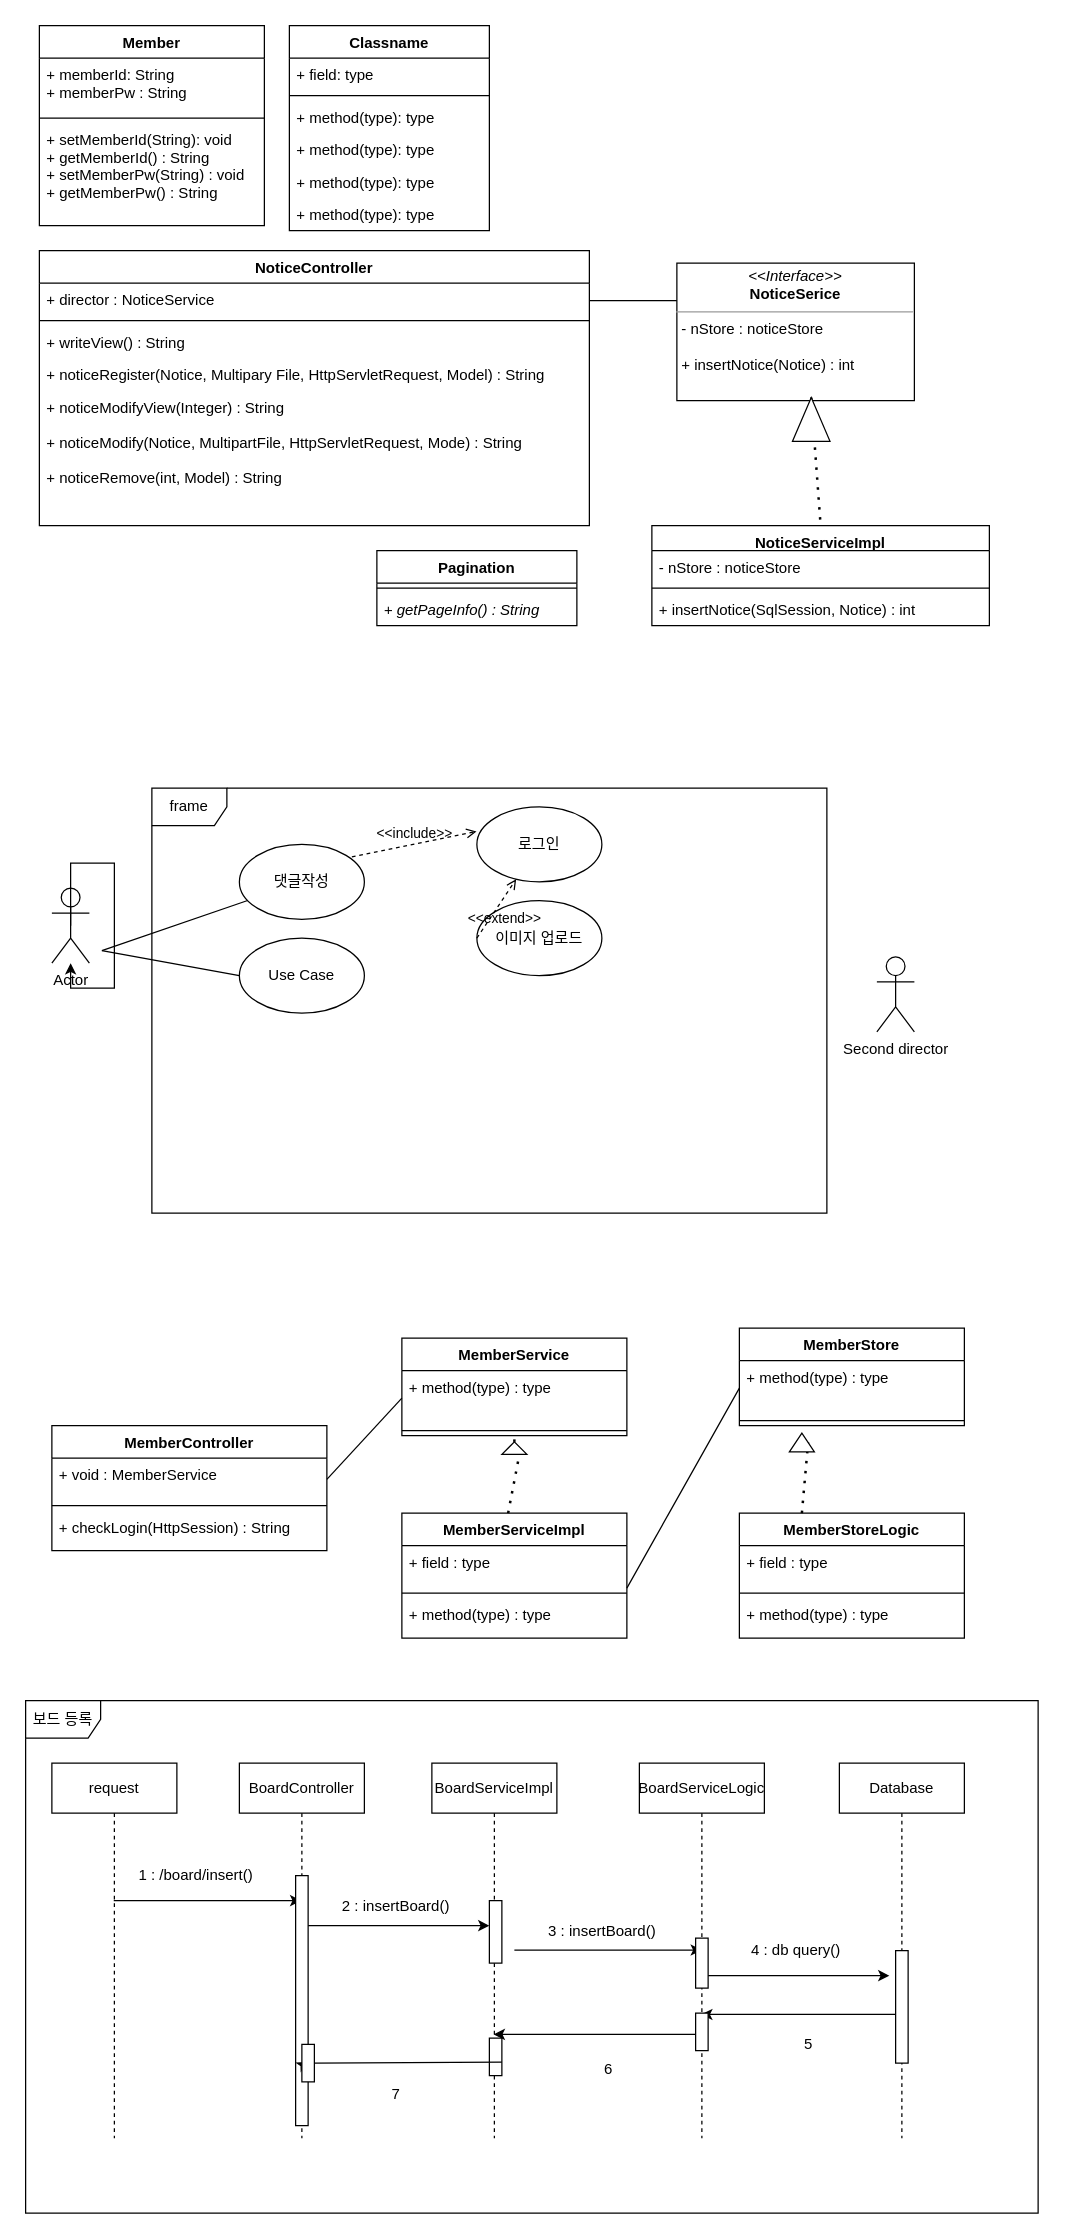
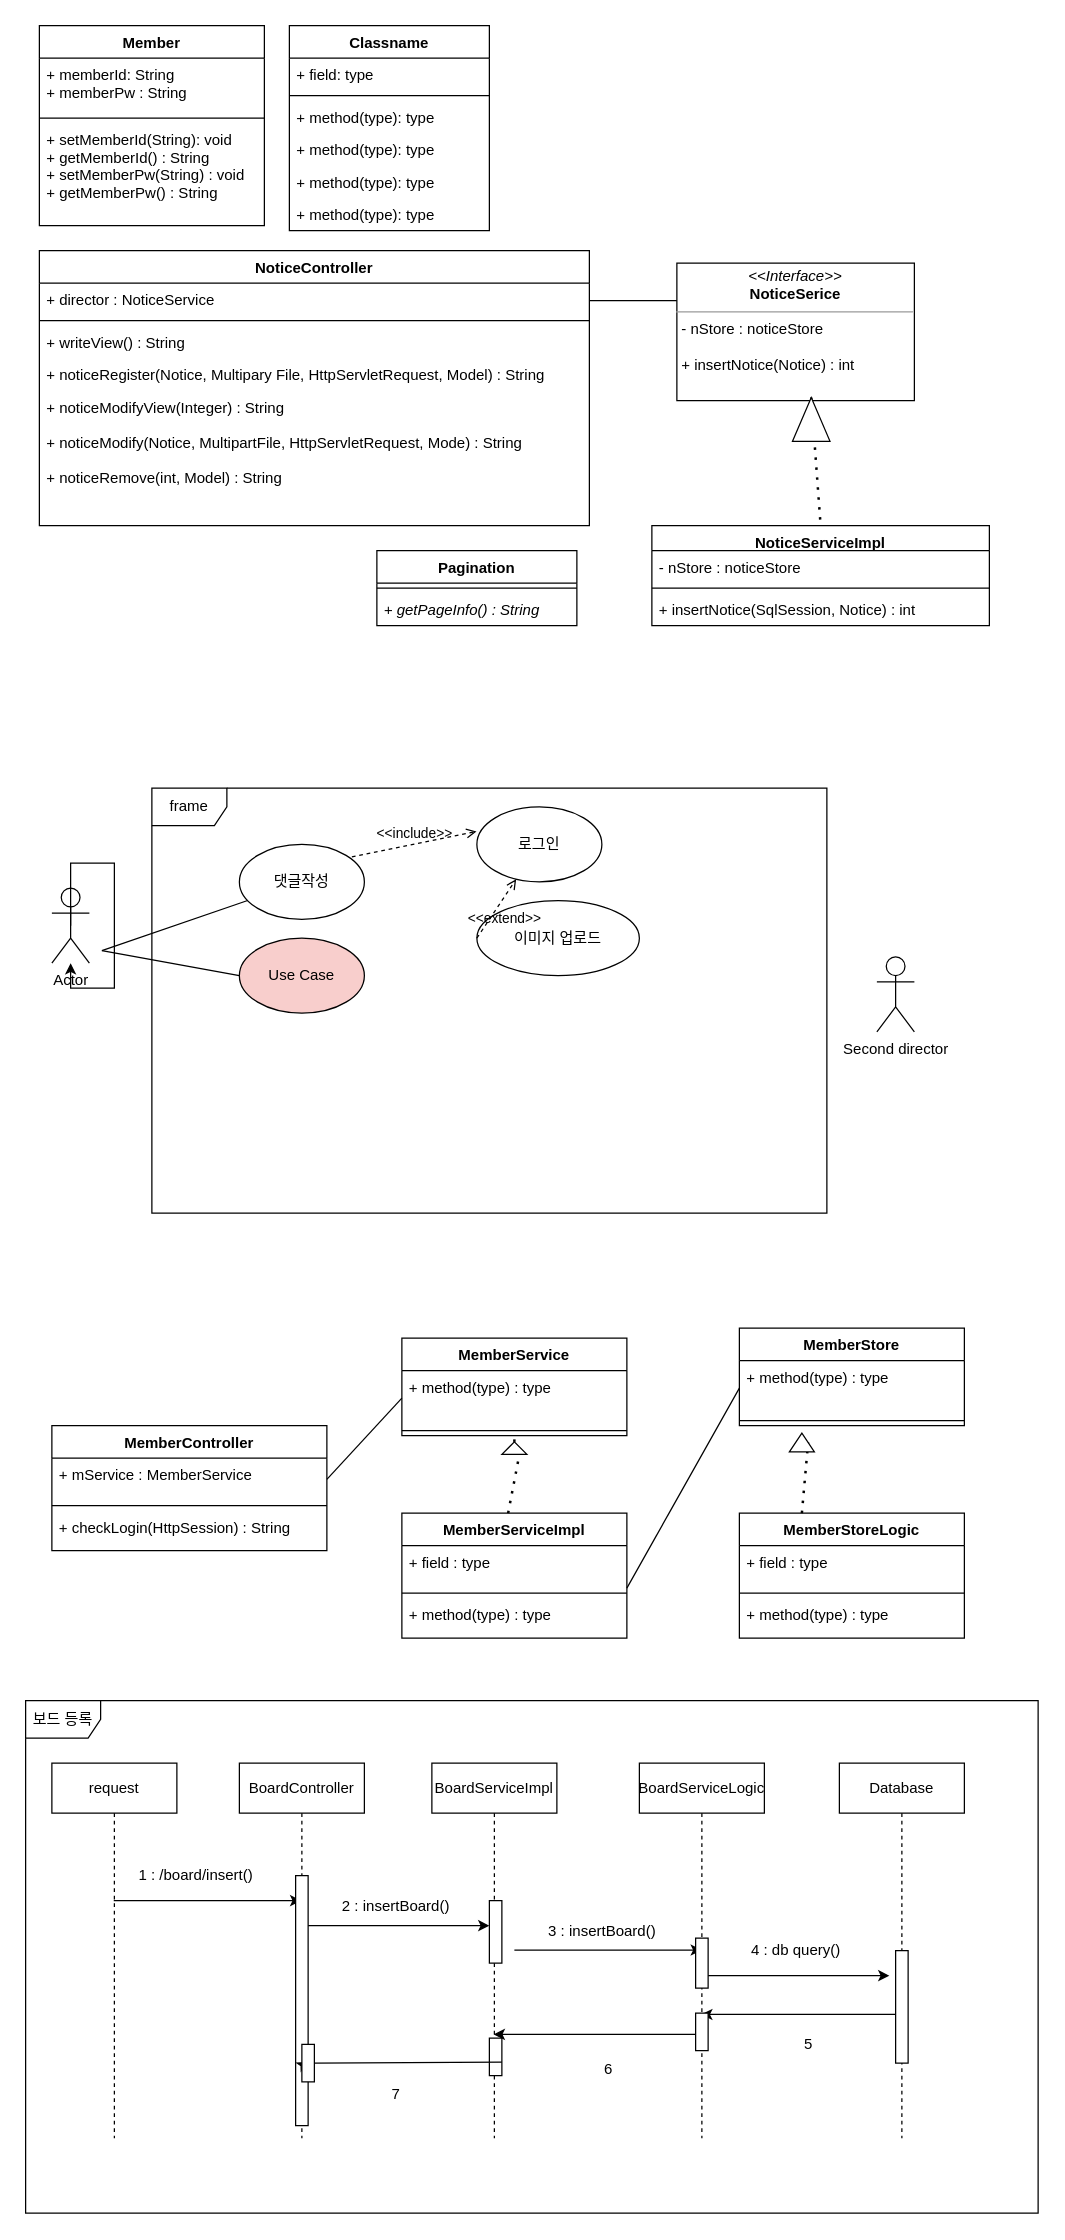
node "이미지 업로드": size 125x75 -> 163x75
node "Use Case": fillcolor #ffffff -> #f8cecc
node "+ void : MemberService": label "+ void : MemberService" -> "+ mService : MemberService"
